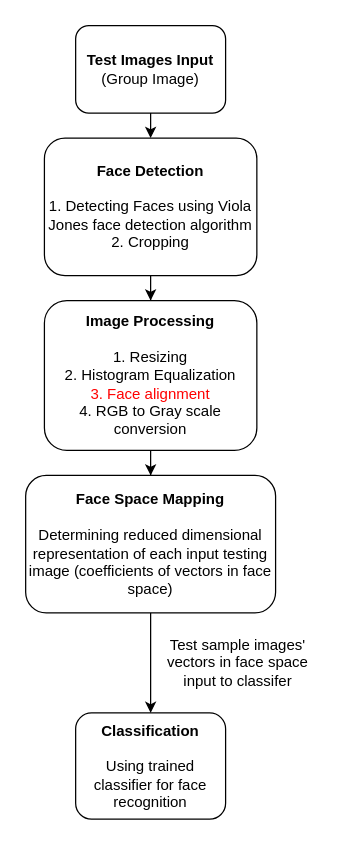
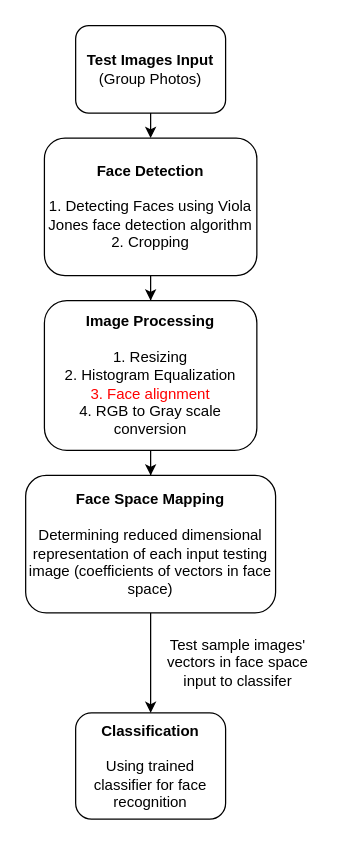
node "Test Images Input (Group Image)": label "Test Images Input (Group Image)" -> "Test Images Input (Group Photos)"
